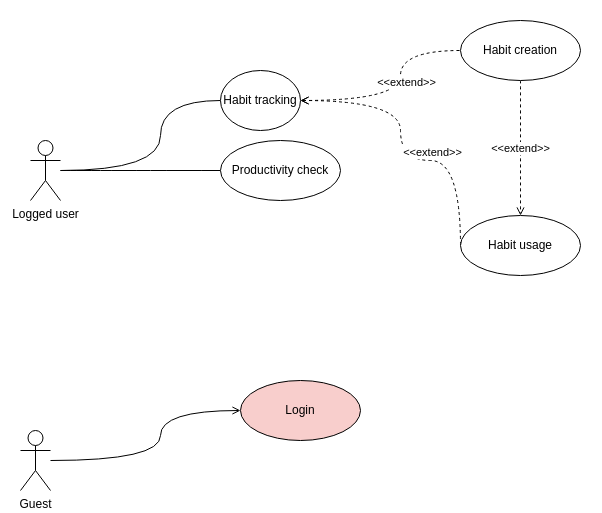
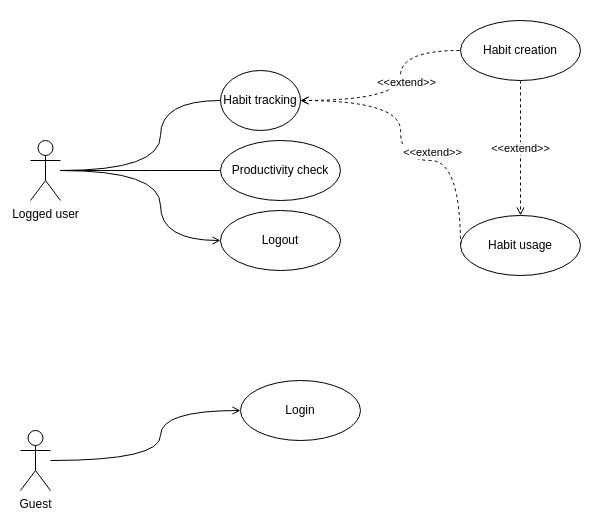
edge "Logged user" -> "Logout": added
node "Logout": added
node "Login": fillcolor #f8cecc -> #ffffff
